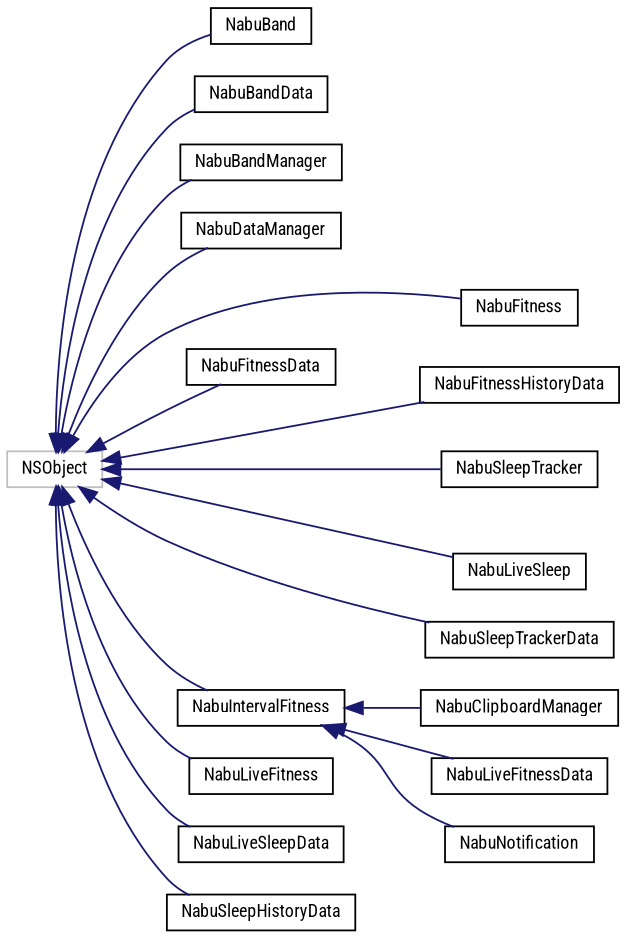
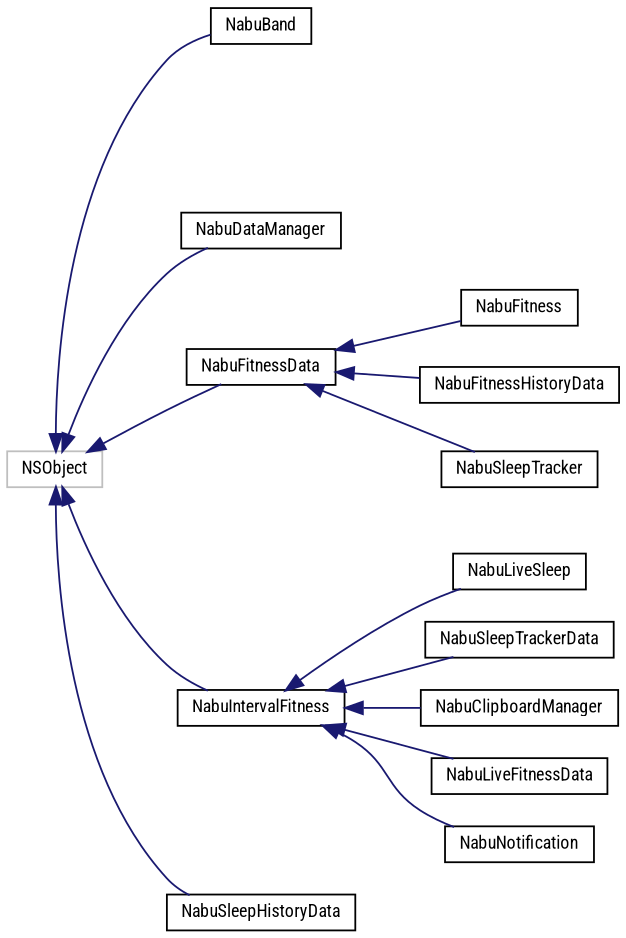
node "NabuBandData": removed
node "NabuBandManager": removed
edge "NabuFitness" -> "NSObject": now "NabuFitness" -> "NabuFitnessData"
edge "NabuFitnessHistoryData" -> "NSObject": now "NabuFitnessHistoryData" -> "NabuFitnessData"
edge "NabuSleepTracker" -> "NSObject": now "NabuSleepTracker" -> "NabuFitnessData"
edge "NabuLiveSleep" -> "NSObject": now "NabuLiveSleep" -> "NabuIntervalFitness"
edge "NabuSleepTrackerData" -> "NSObject": now "NabuSleepTrackerData" -> "NabuIntervalFitness"
node "NabuLiveFitness": removed
node "NabuLiveSleepData": removed
